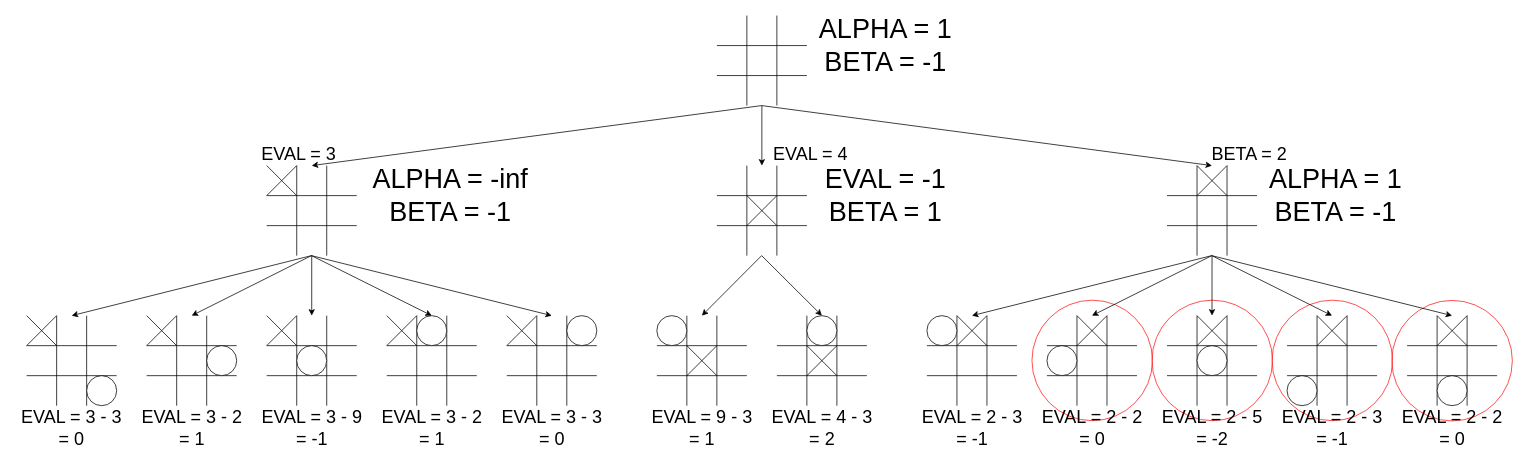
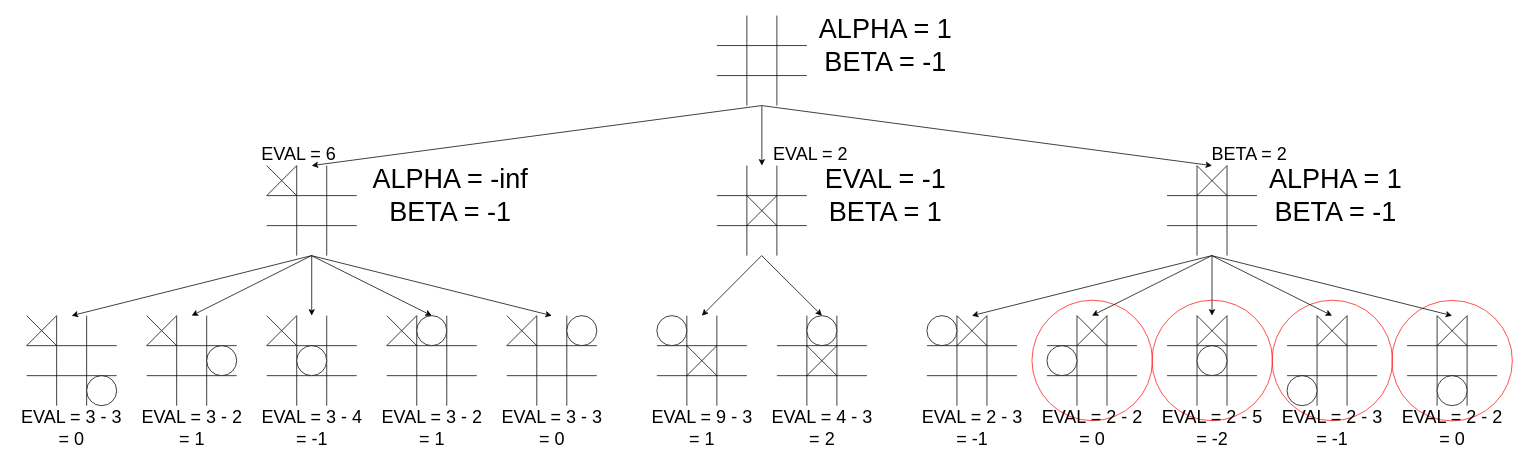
node "EVAL = 3": label "EVAL = 3" -> "EVAL = 6"
node "EVAL = 4": label "EVAL = 4" -> "EVAL = 2"
node "EVAL = 3 - 9 = -1": label "EVAL = 3 - 9 = -1" -> "EVAL = 3 - 4 = -1"
